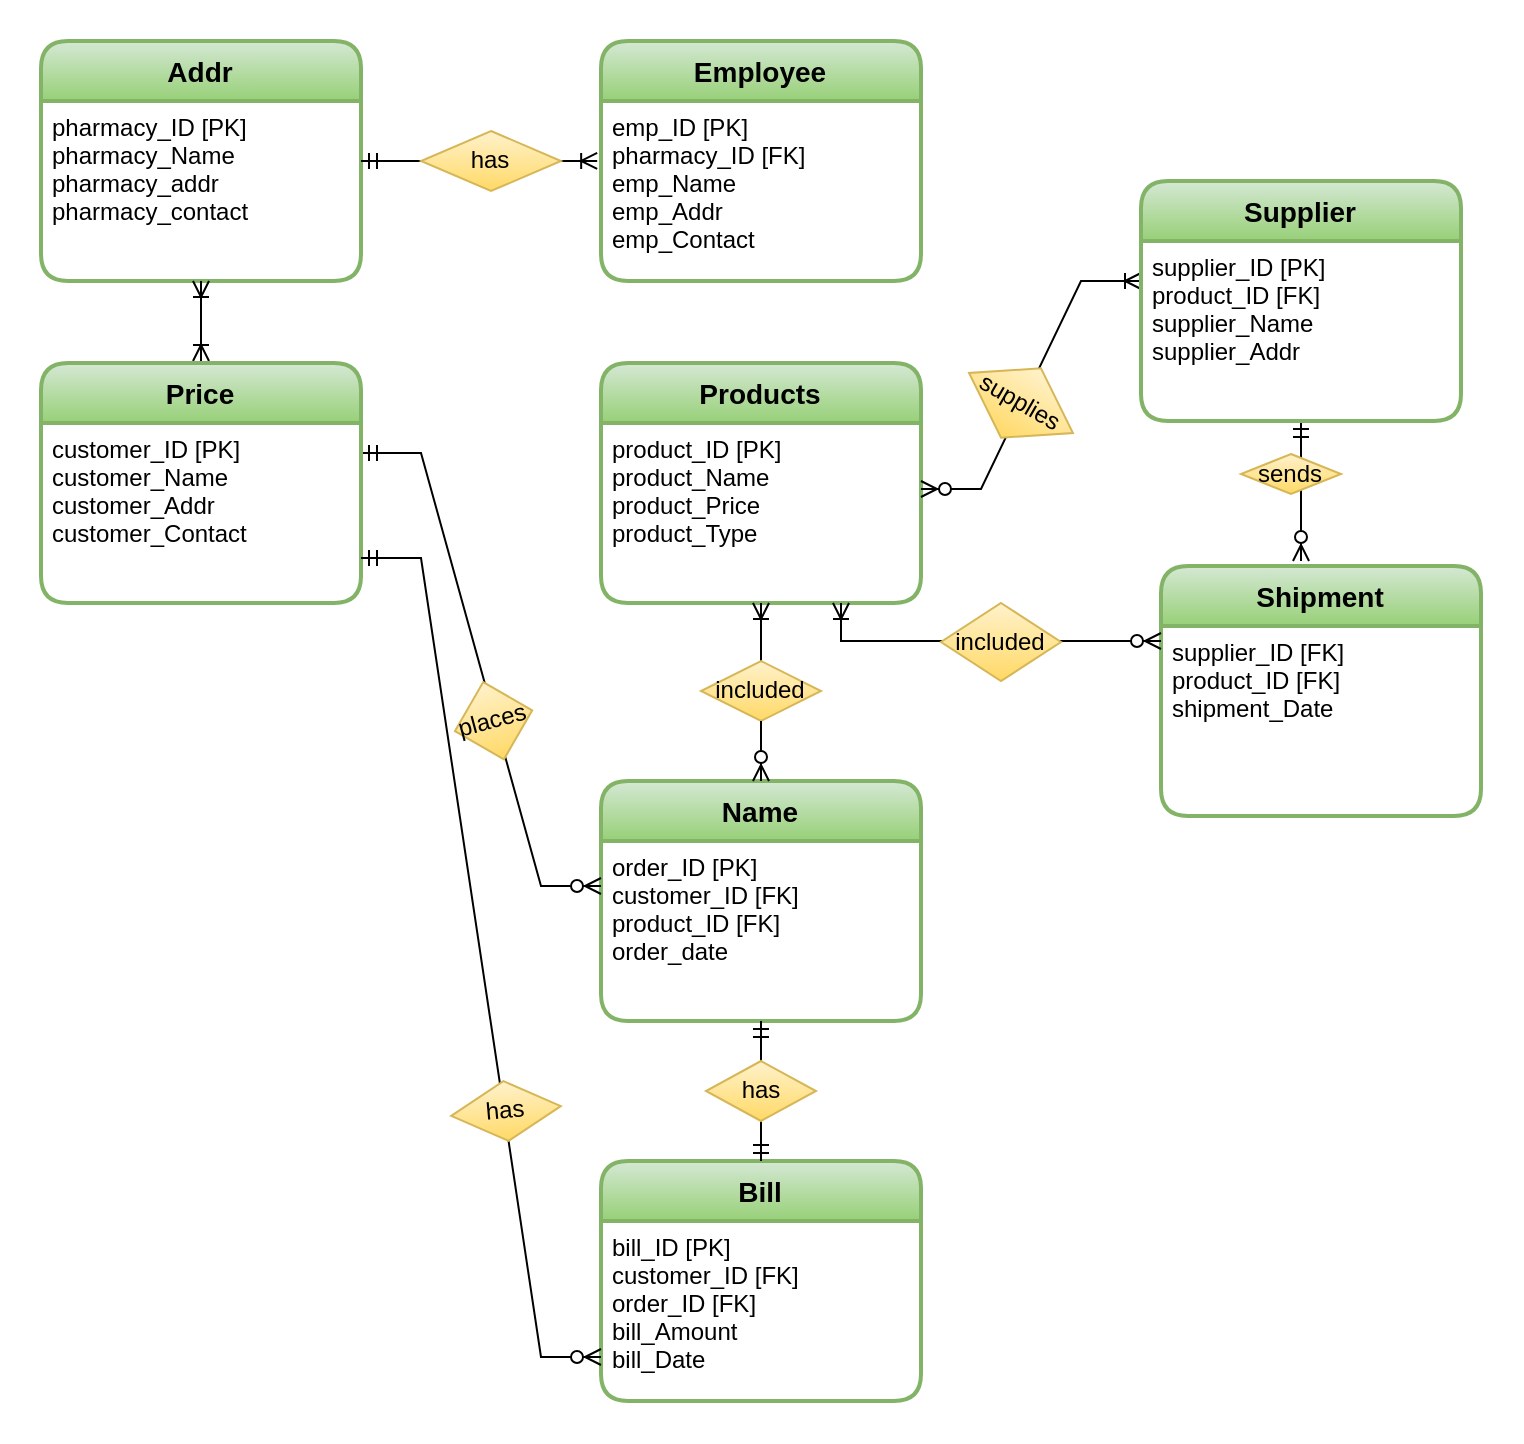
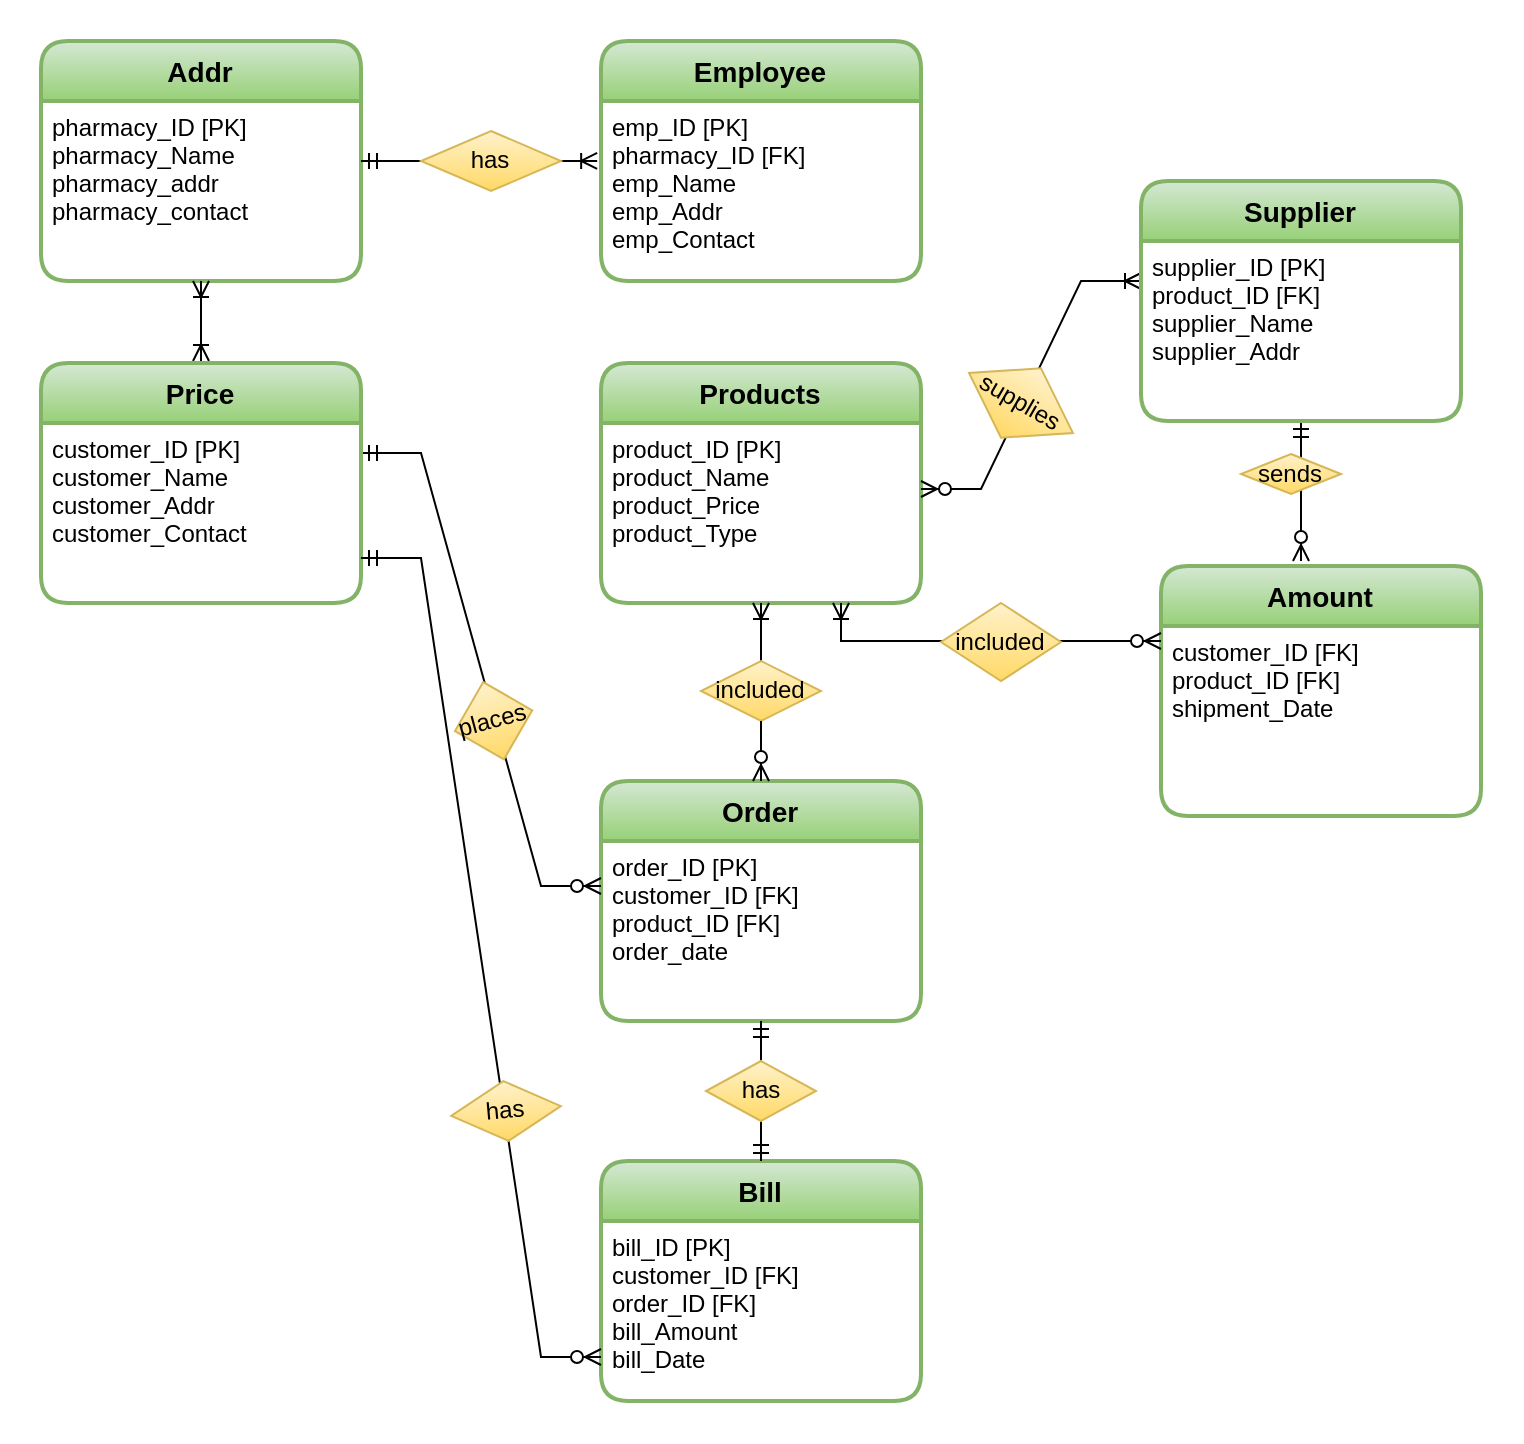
node "Shipment": label "Shipment" -> "Amount"
node "supplier_ID [FK] product_ID [FK] shipment_Date": label "supplier_ID [FK] product_ID [FK] shipment_Date" -> "customer_ID [FK] product_ID [FK] shipment_Date"
node "Name": label "Name" -> "Order"
